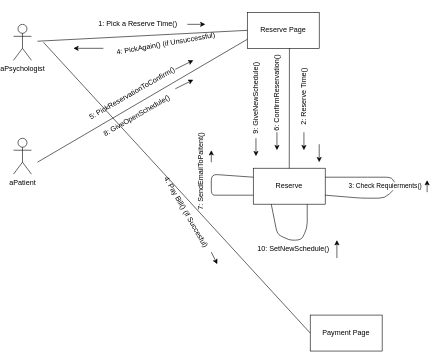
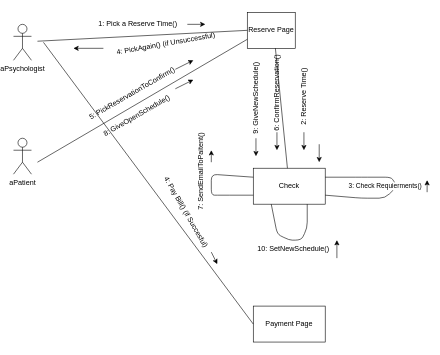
node "Reserve Page": size 72x36 -> 48x36
node "Reserve": label "Reserve" -> "Check"
node "Payment Page": moved (347, 333) -> (290, 324)
